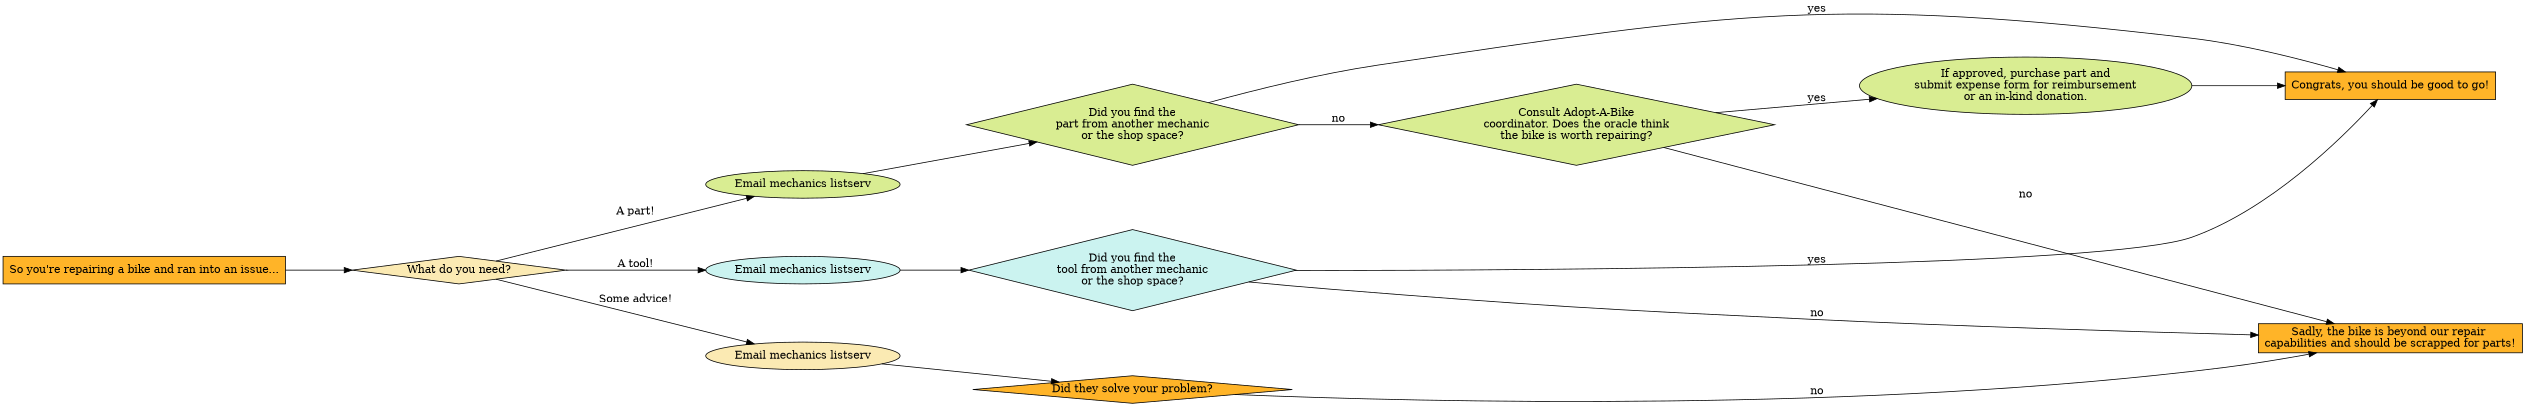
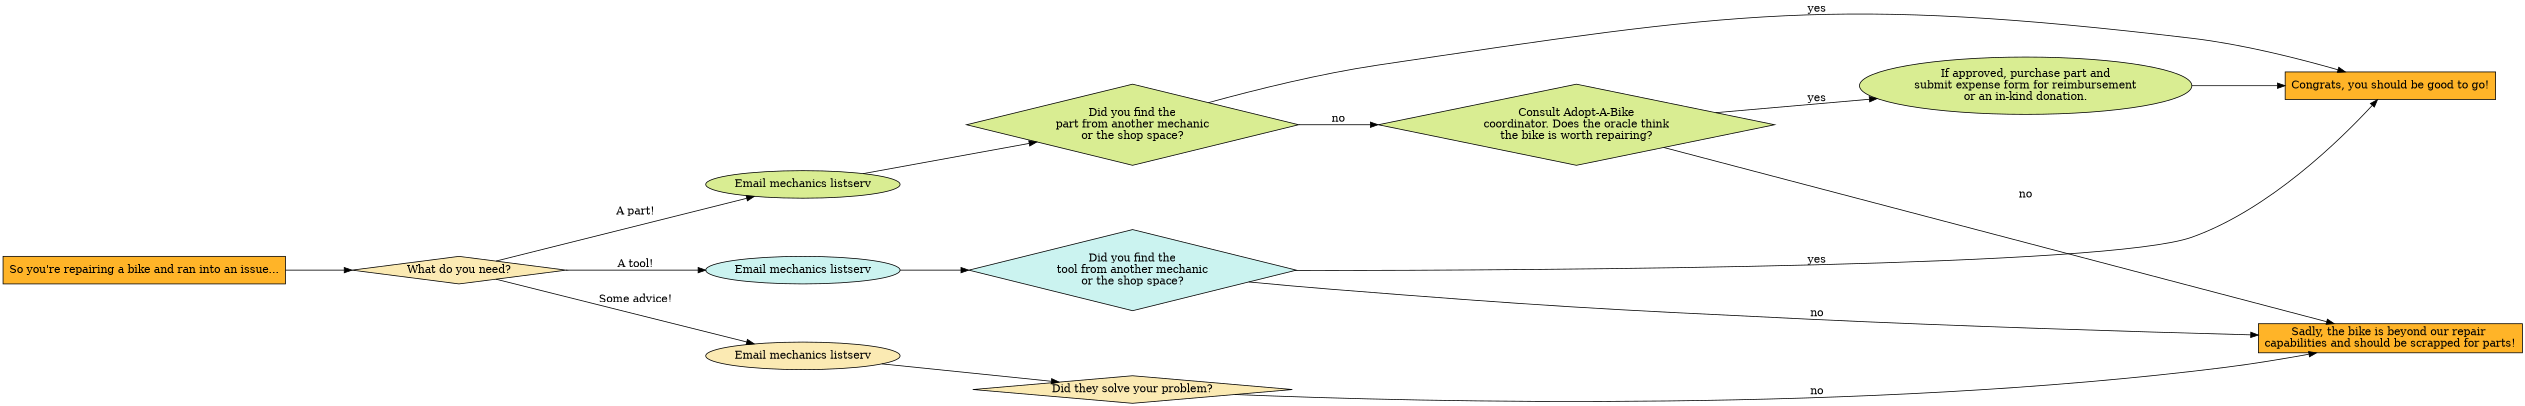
node "Did they solve your problem?": fillcolor #ffb428 -> #fbeab3
